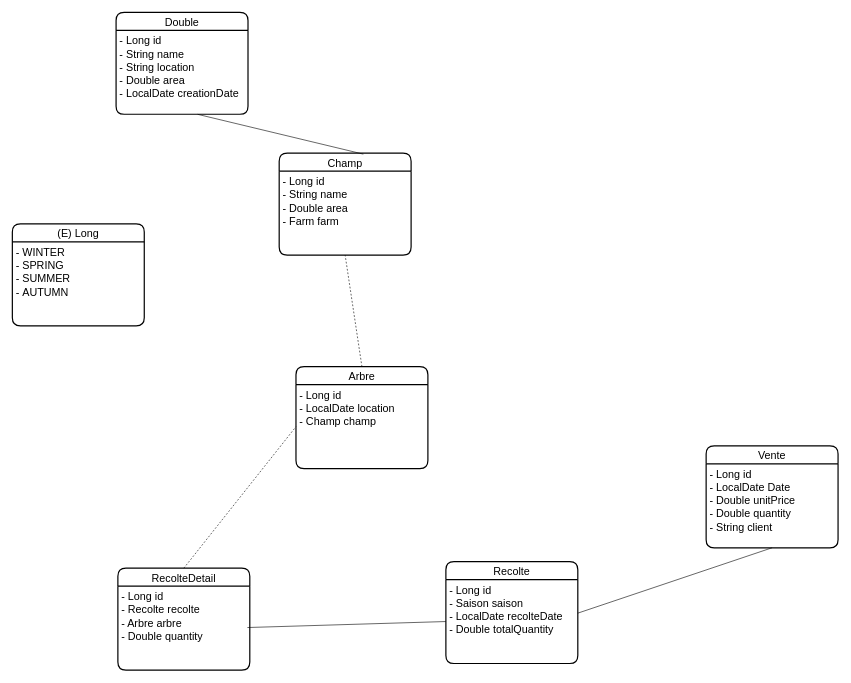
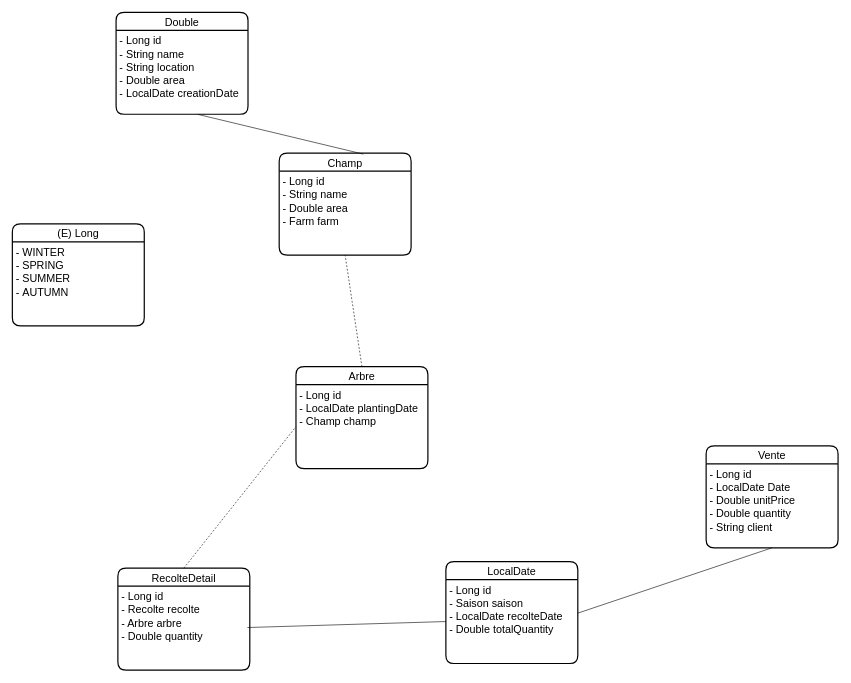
node "- Long id - LocalDate location - Champ champ": label "- Long id - LocalDate location - Champ champ" -> "- Long id - LocalDate plantingDate - Champ champ"
node "Recolte": label "Recolte" -> "LocalDate"
